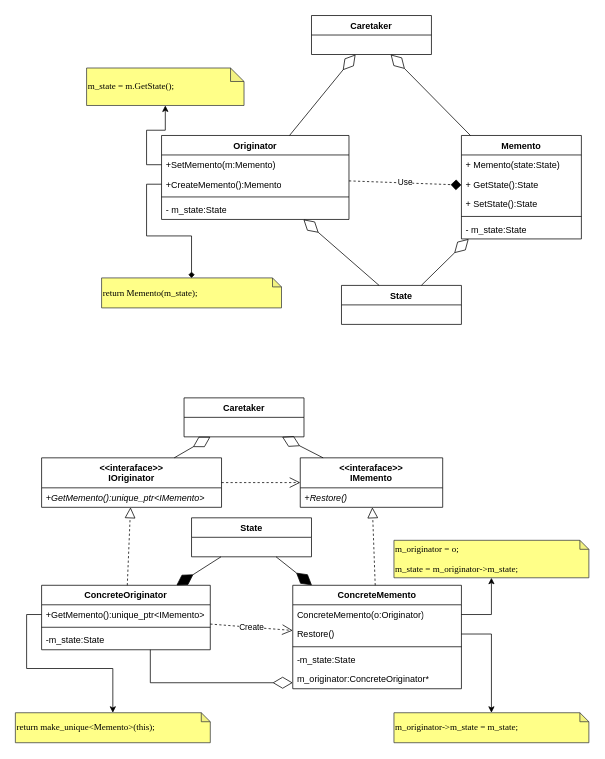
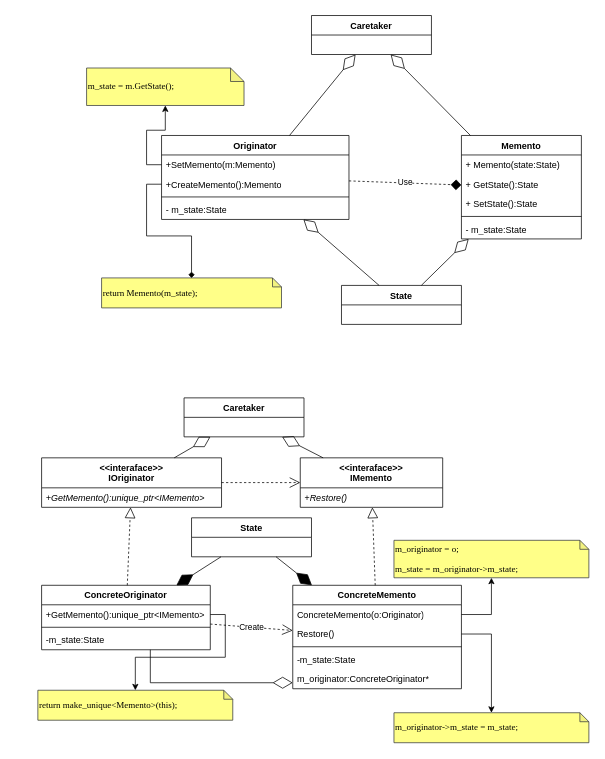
node "return make_unique<Memento>(this);": moved (113, 728) -> (135, 705)
